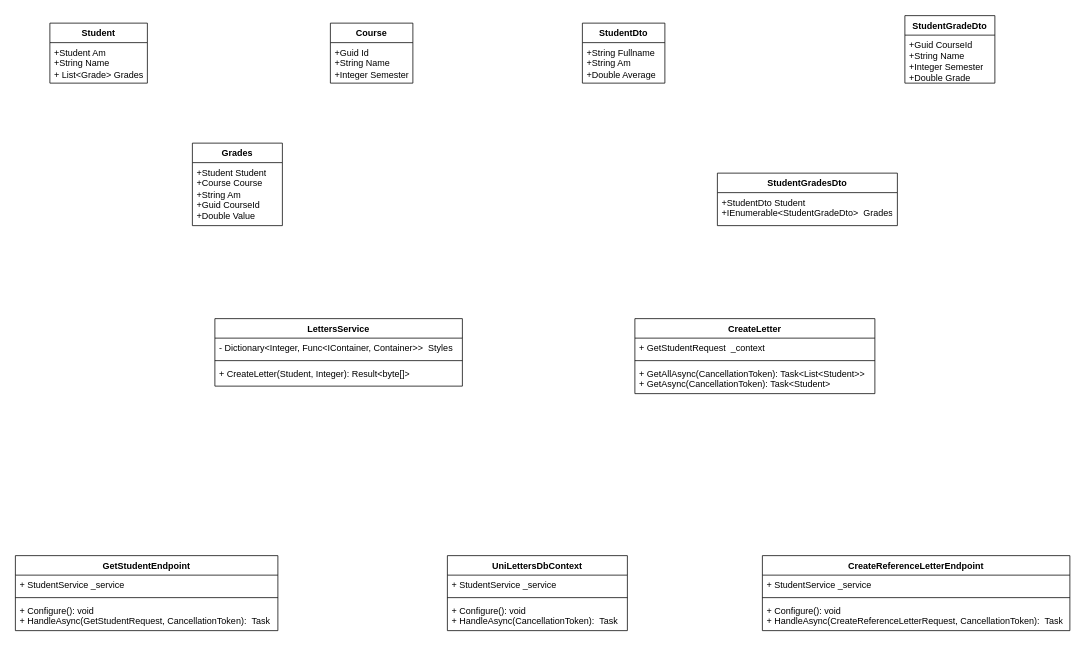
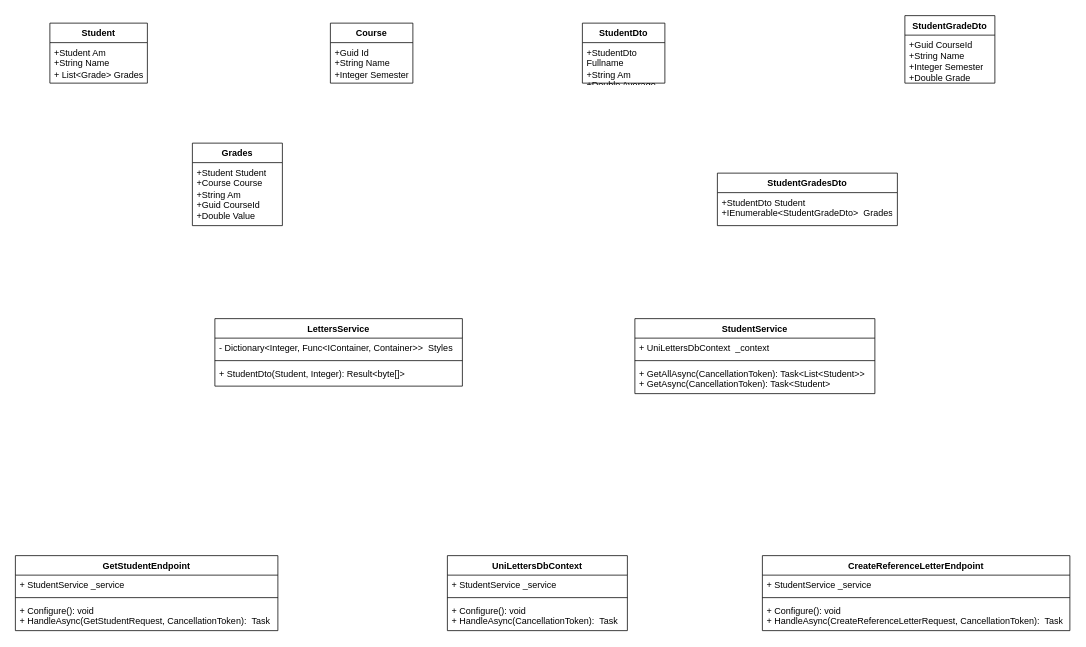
node "+String Fullname +String Am +Double Average": label "+String Fullname +String Am +Double Average" -> "+StudentDto Fullname +String Am +Double Average"
node "CreateLetter": label "CreateLetter" -> "StudentService"
node "+ GetStudentRequest _context": label "+ GetStudentRequest _context" -> "+ UniLettersDbContext _context"
node "+ CreateLetter(Student, Integer): Result<byte[]>": label "+ CreateLetter(Student, Integer): Result<byte[]>" -> "+ StudentDto(Student, Integer): Result<byte[]>"
